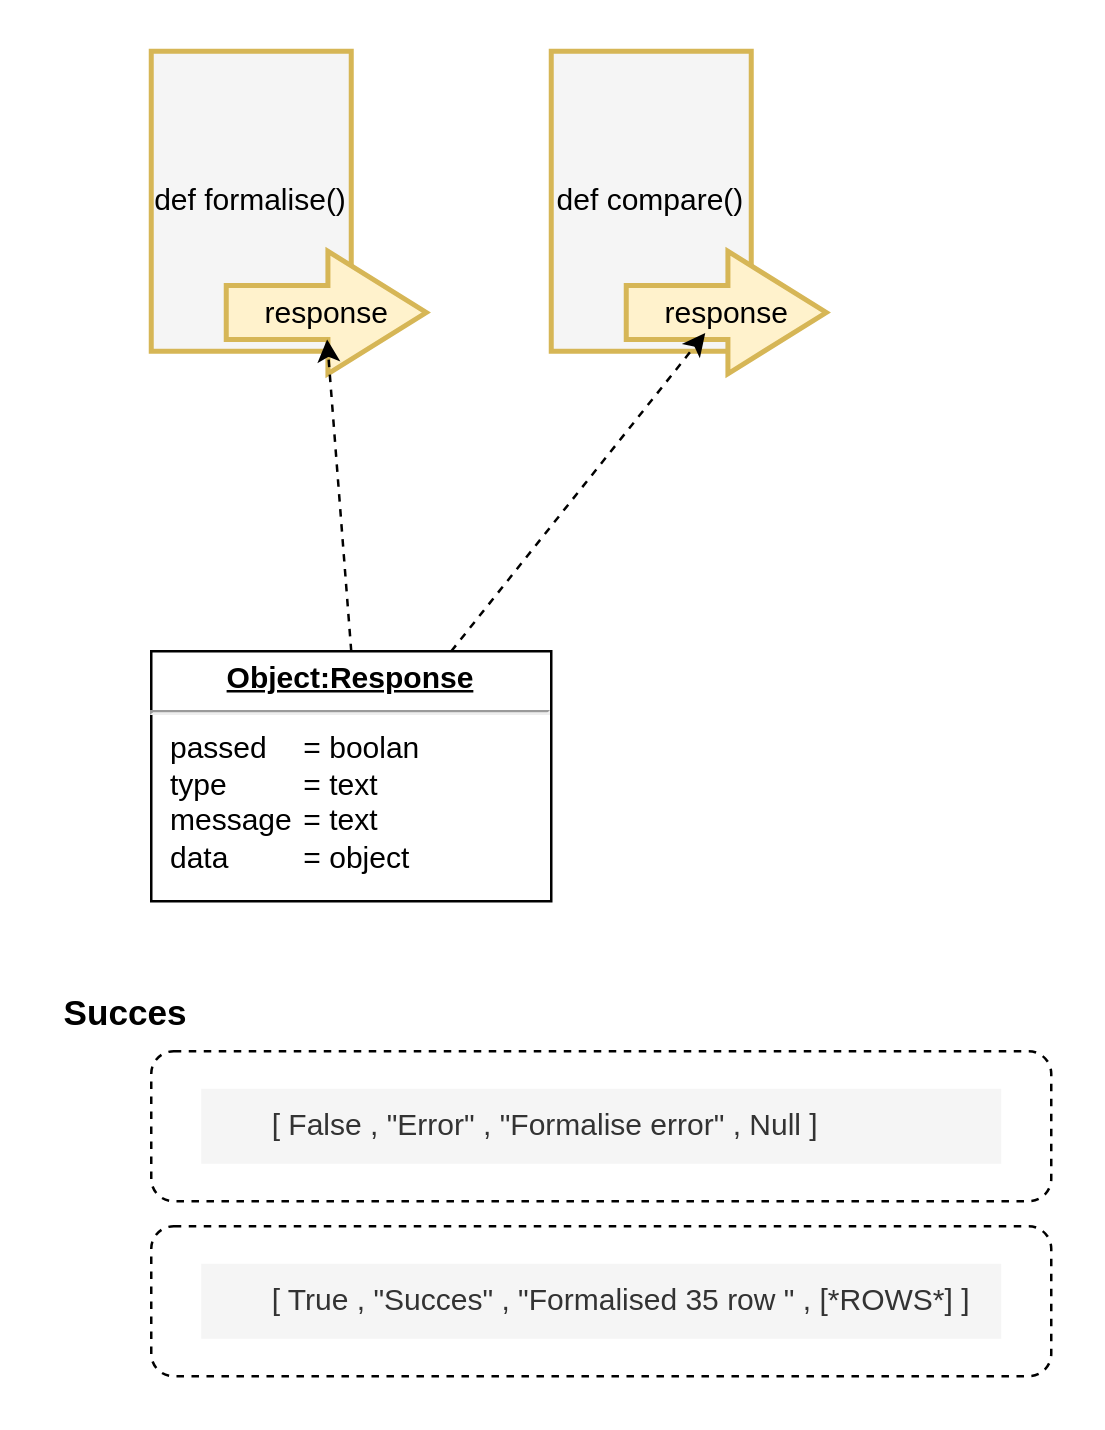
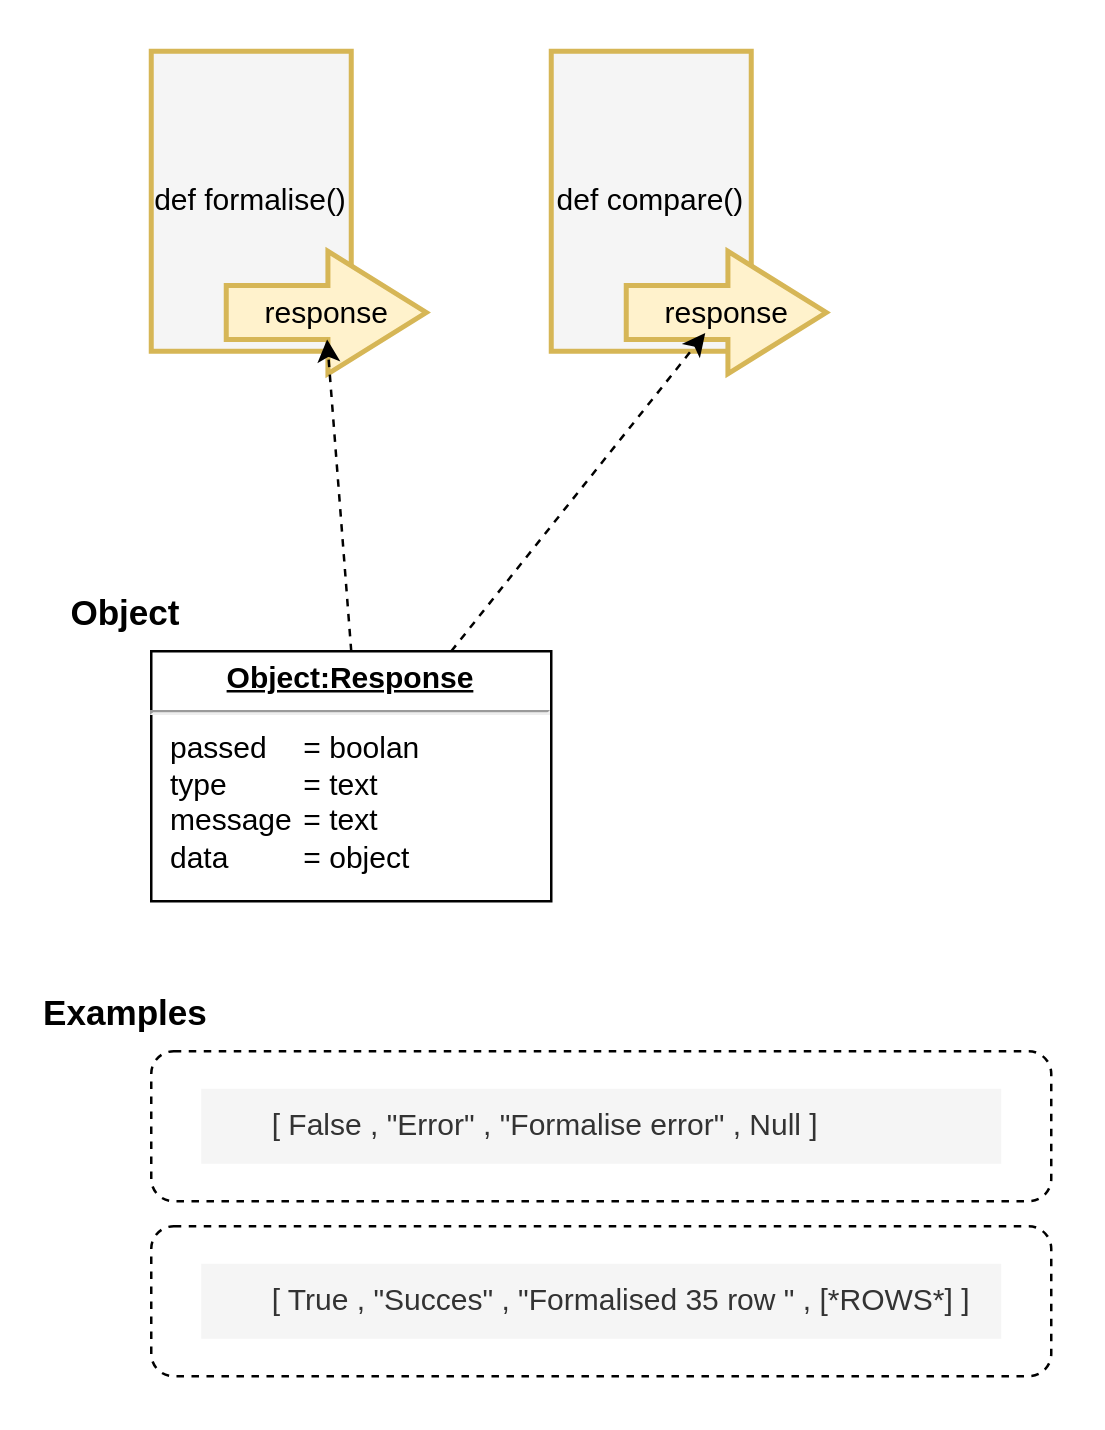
node "Object": added
node "Succes": label "Succes" -> "Examples"
